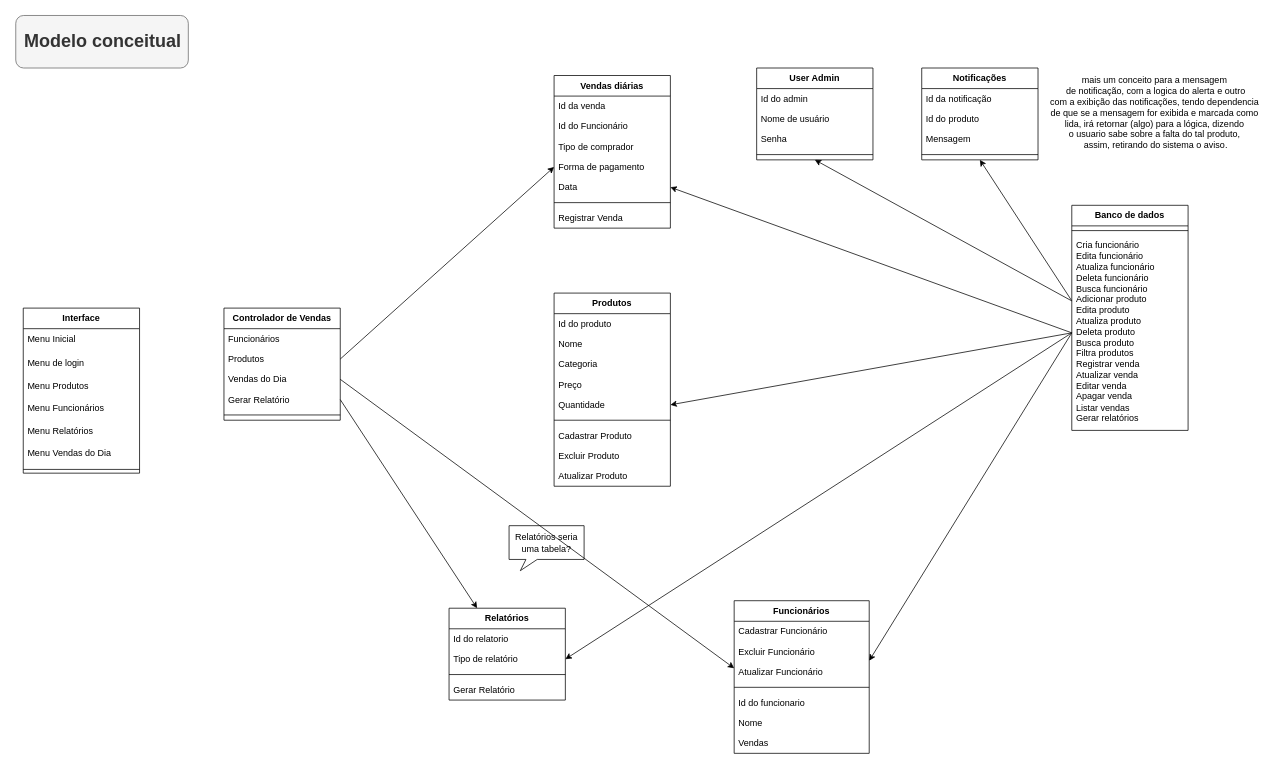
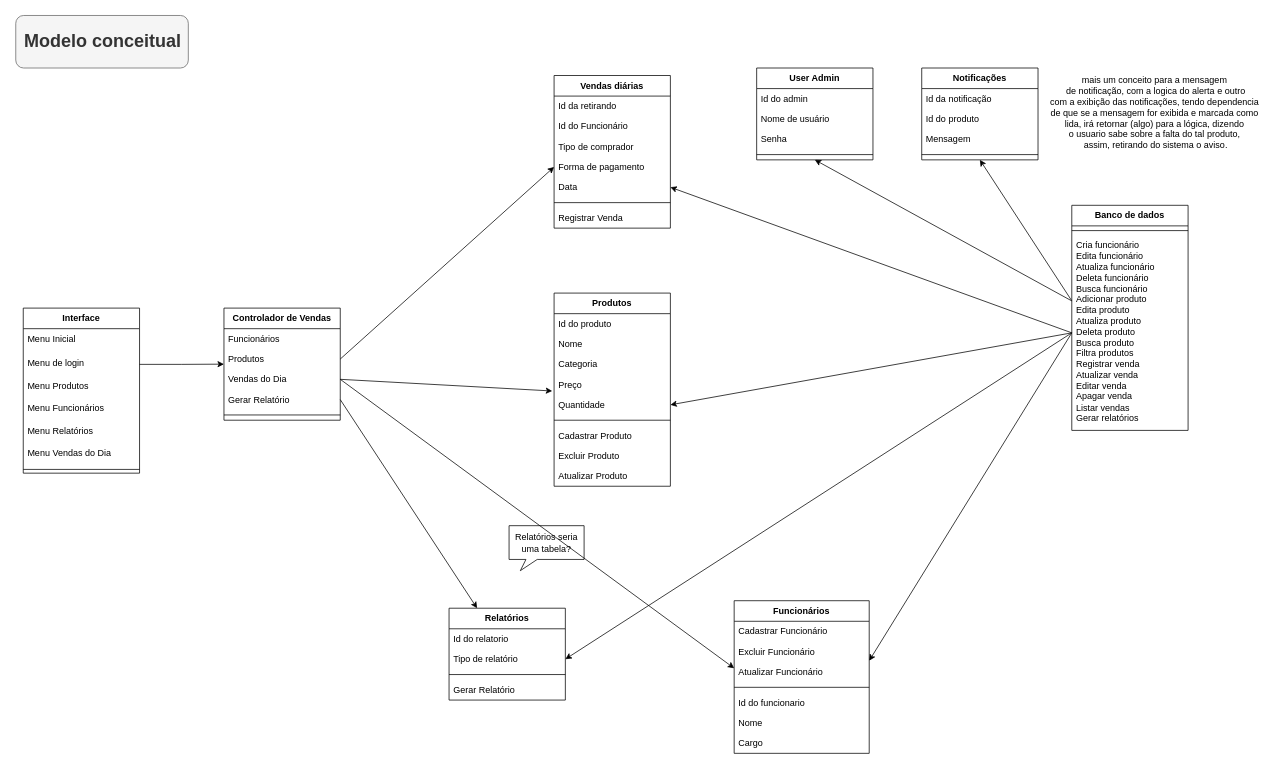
node "Id da venda": label "Id da venda" -> "Id da retirando"
edge "Menu de login" -> "Controlador de Vendas": added
edge "Vendas do Dia" -> "Quantidade": added
node "Vendas": label "Vendas" -> "Cargo"
